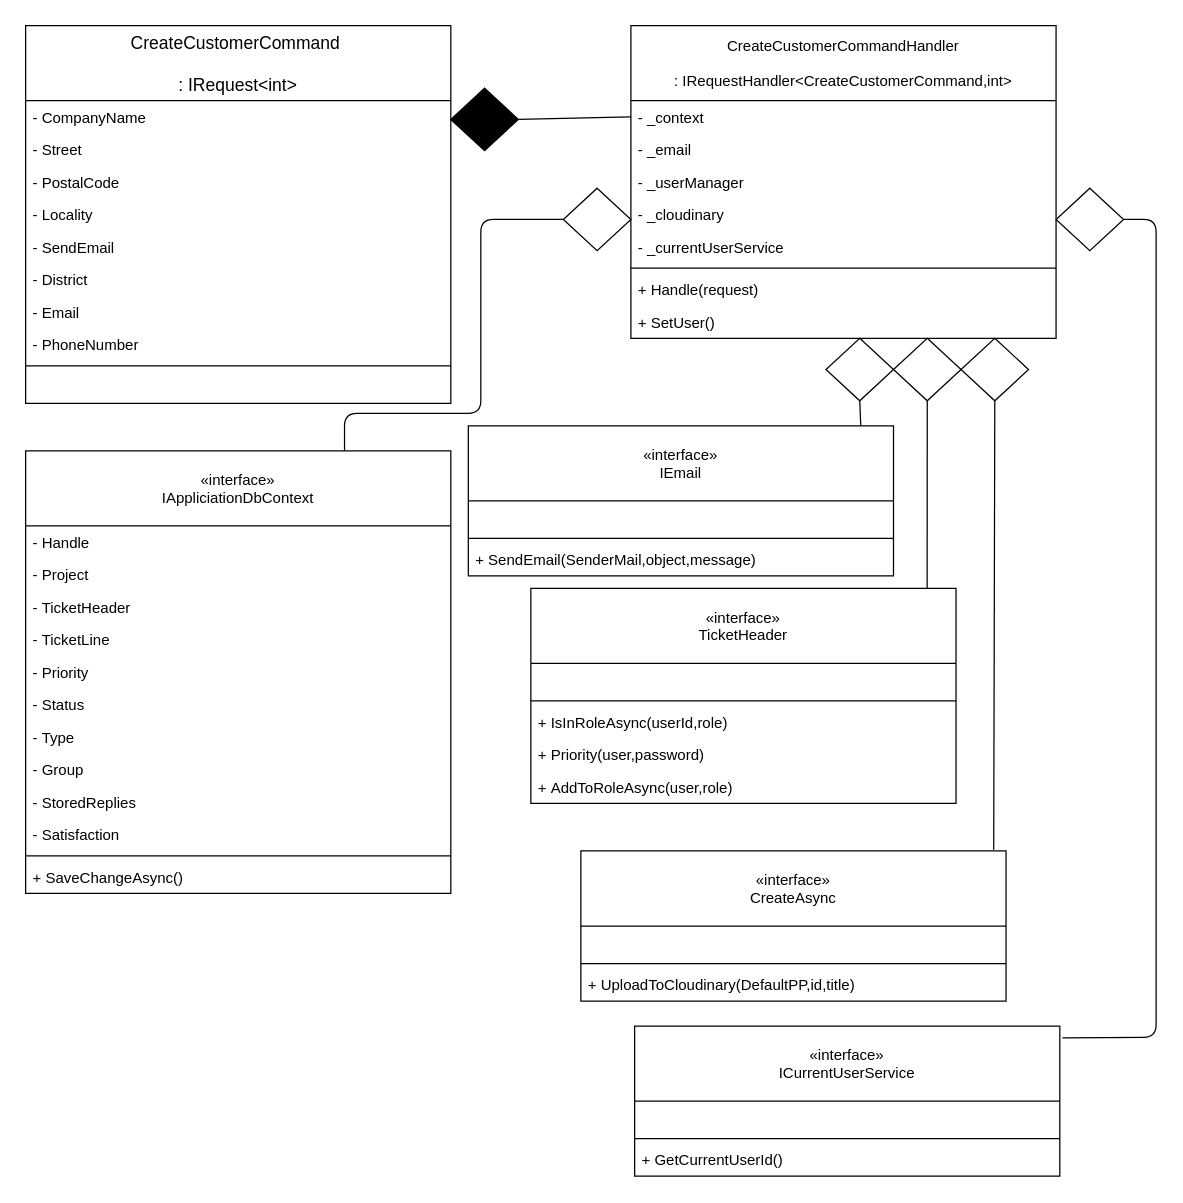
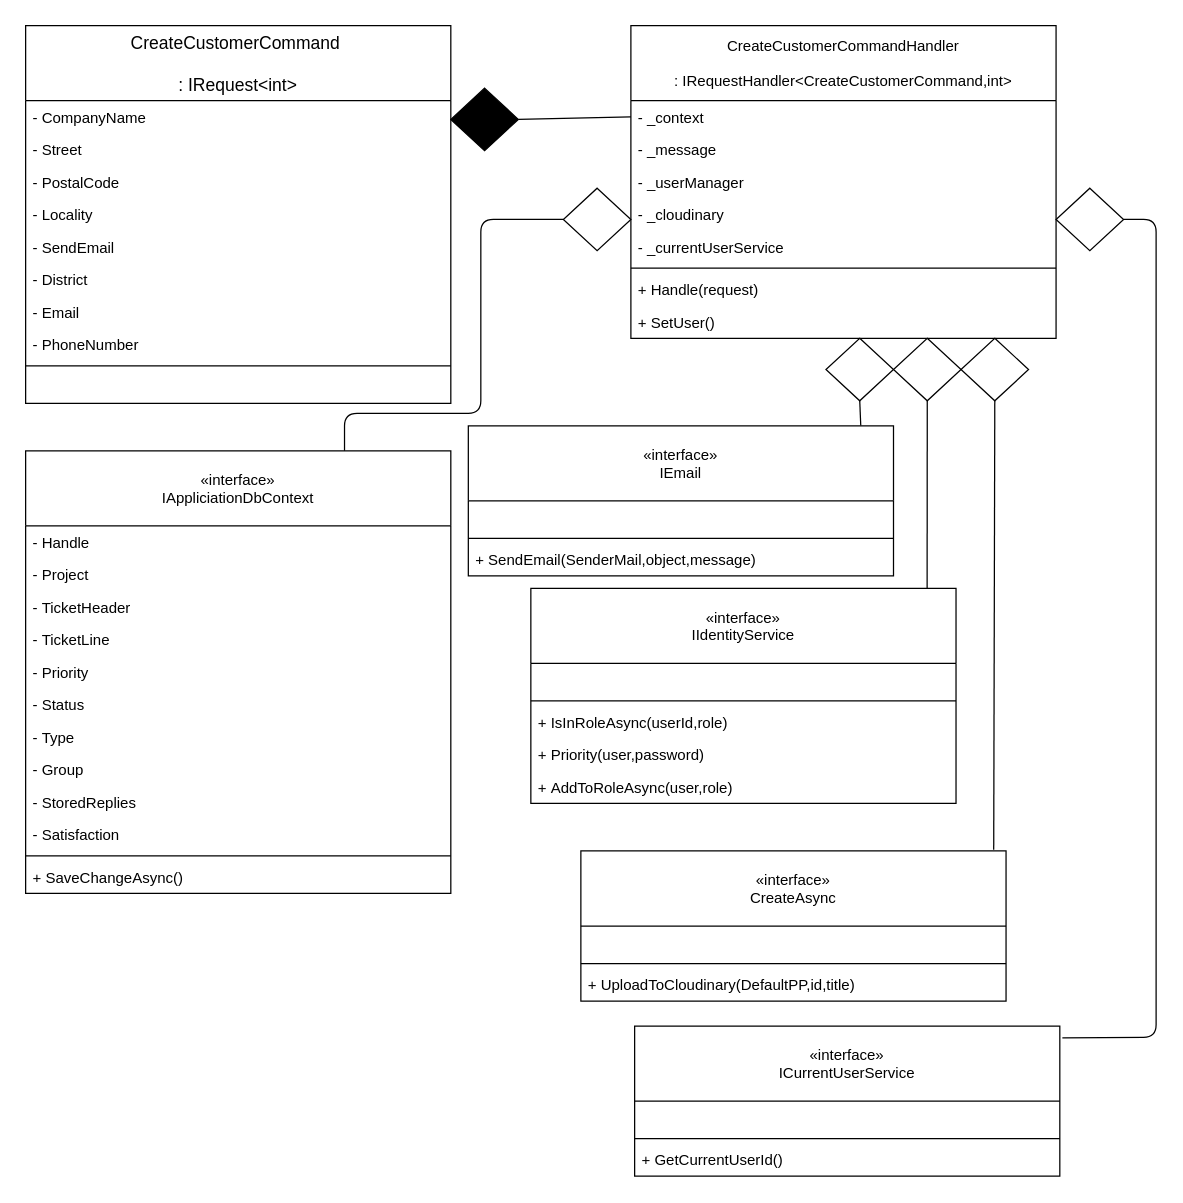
node "- _email": label "- _email" -> "- _message"
node "«interface» TicketHeader": label "«interface» TicketHeader" -> "«interface» IIdentityService"
